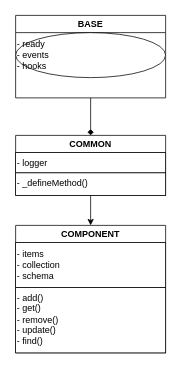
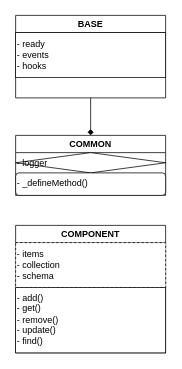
node "- ready - events - hooks": shape ellipse -> rectangle
node "- logger": shape rectangle -> diamond
node "- _defineMethod()": shape rectangle -> rounded rectangle
edge "- _defineMethod()" -> "COMPONENT": removed
node "- items - collection - schema": style solid -> dashed
